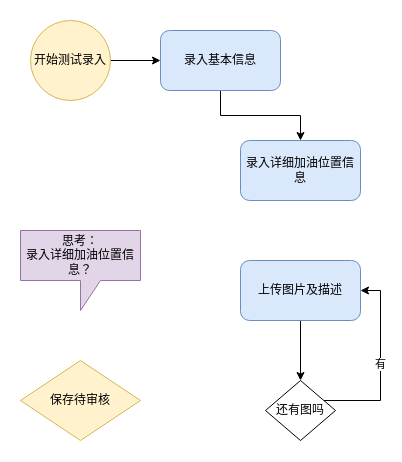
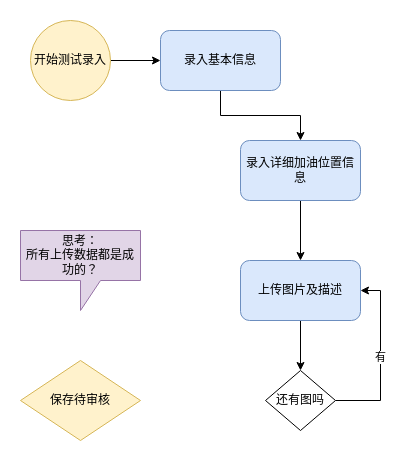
edge "录入详细加油位置信息" -> "上传图片及描述": added
node "思考： 录入详细加油位置信息？": label "思考： 录入详细加油位置信息？" -> "思考： 所有上传数据都是成功的？"
node "还有图吗": moved (301, 411) -> (301, 401)
